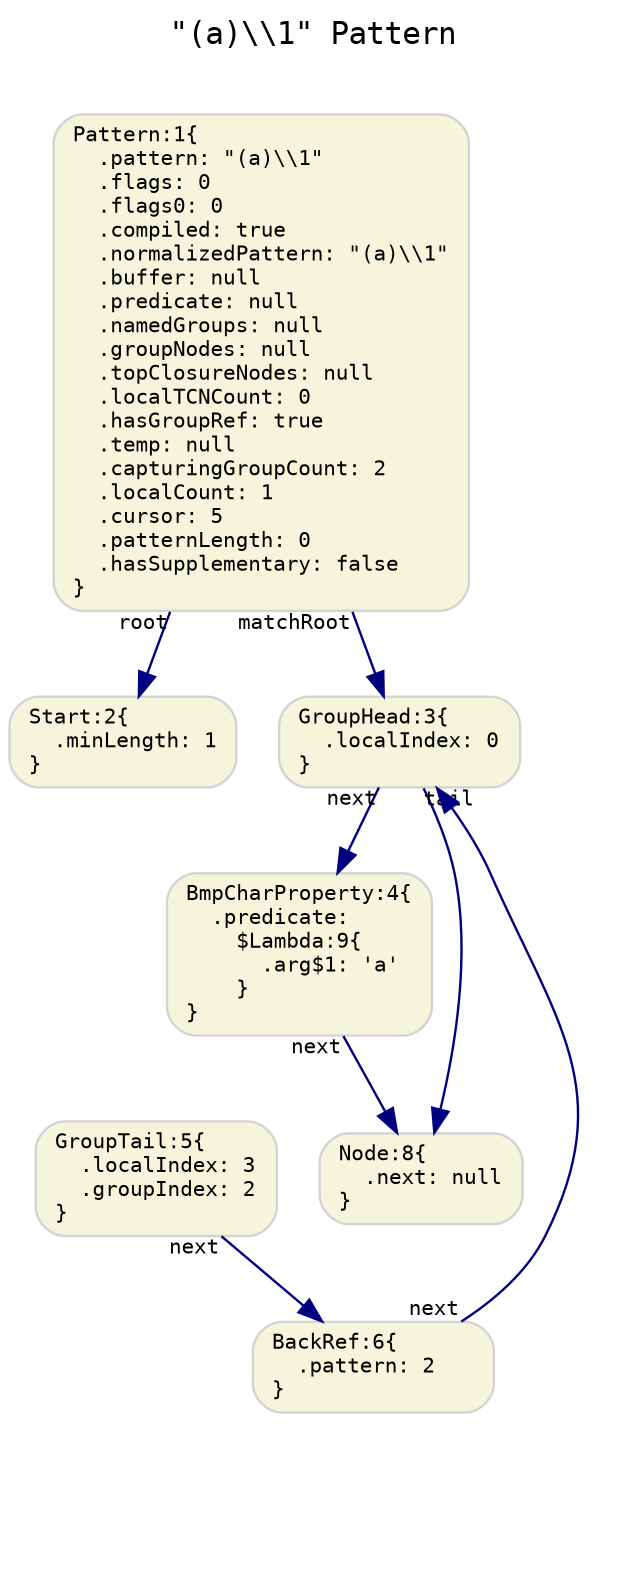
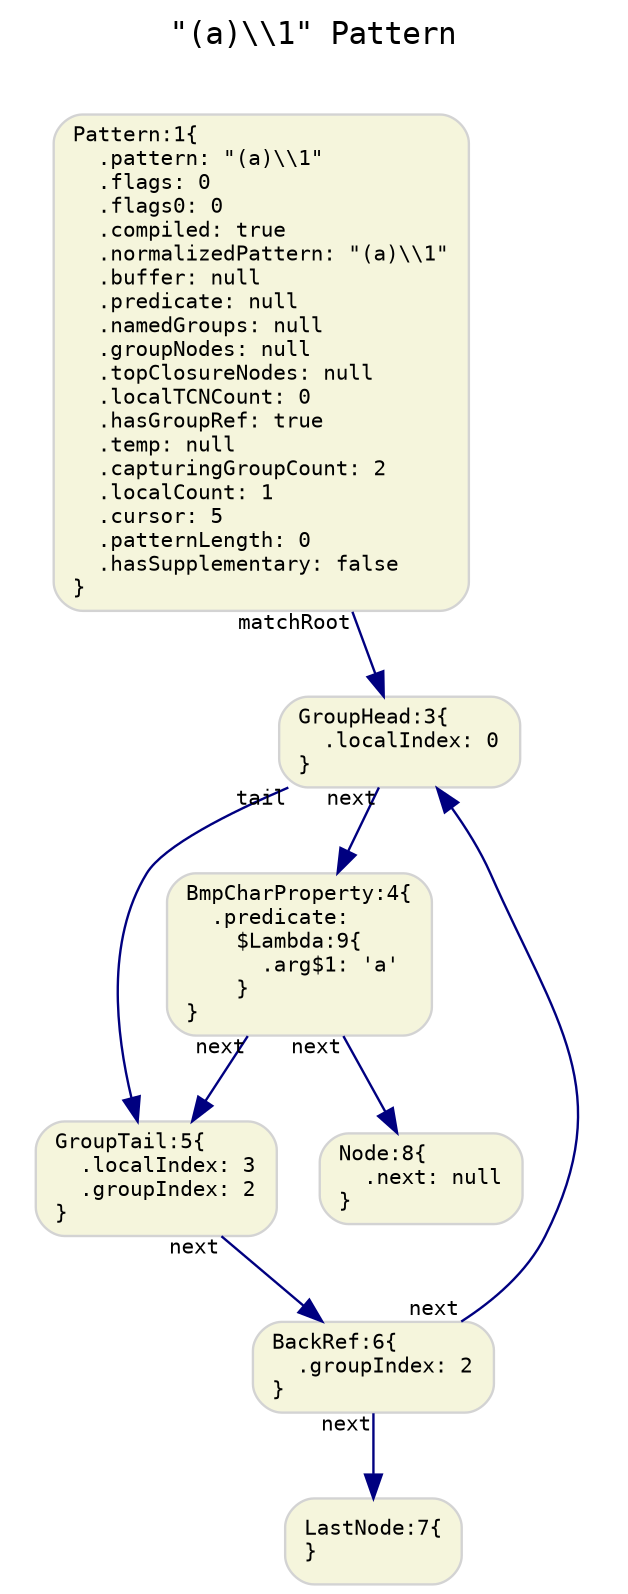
node "Start:2{ .minLength: 1 }": removed
edge "GroupHead:3{ .localIndex: 0 }" -> "Node:8{ .next: null }": now "GroupHead:3{ .localIndex: 0 }" -> "GroupTail:5{ .localIndex: 3 .groupIndex: 2 }"
edge "BmpCharProperty:4{ .predicate: $Lambda:9{ .arg$1: 'a' } }" -> "GroupTail:5{ .localIndex: 3 .groupIndex: 2 }": added
node "BackRef:6{ .pattern: 2 }": label "BackRef:6{ .pattern: 2 }" -> "BackRef:6{ .groupIndex: 2 }"
node "LastNode:7{ }": added
